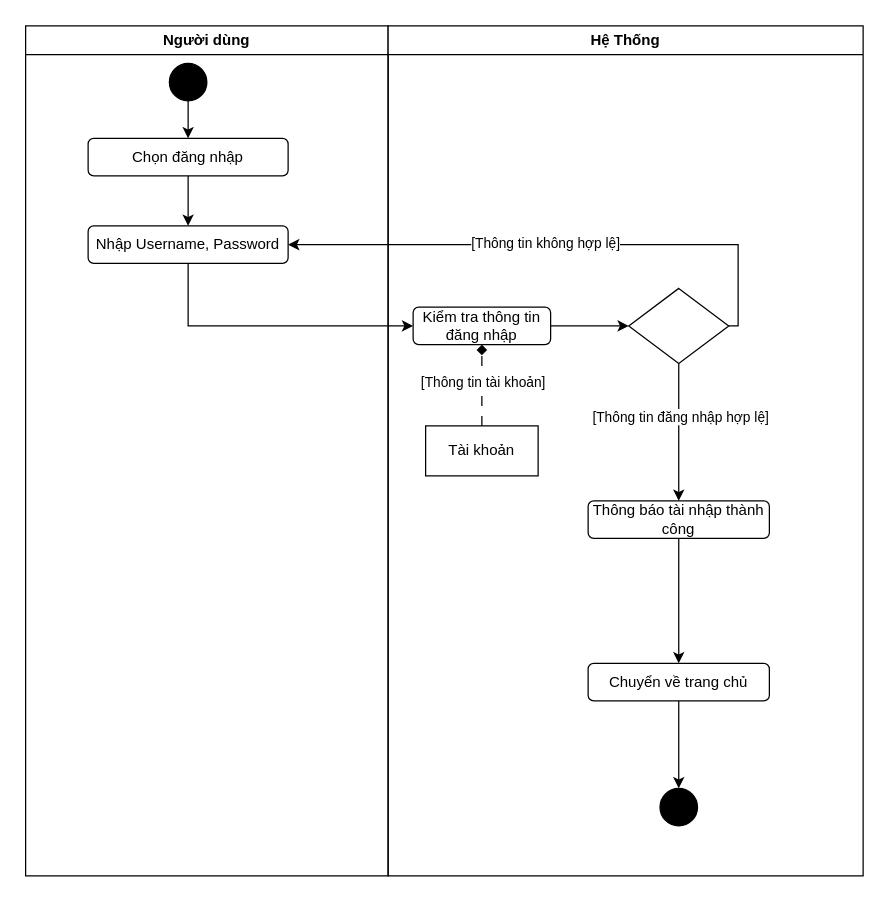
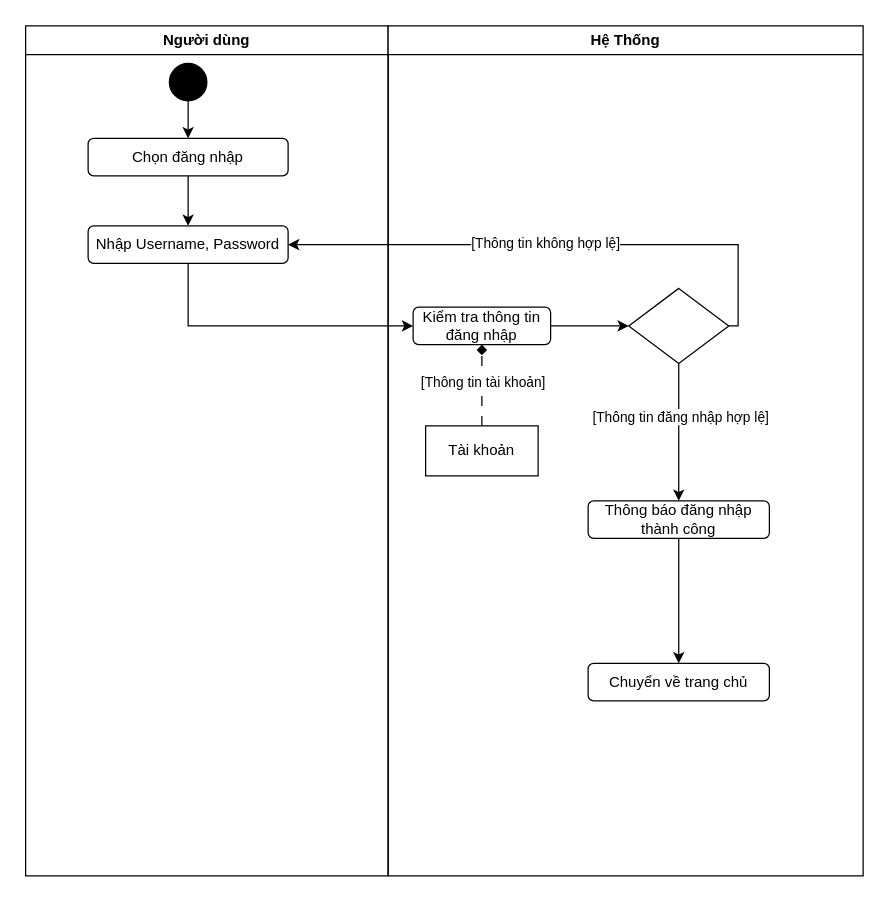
node "Thông báo tài nhập thành công": label "Thông báo tài nhập thành công" -> "Thông báo đăng nhập thành công"
edge "Chuyển về trang chủ" -> "v": removed
node "v": removed
